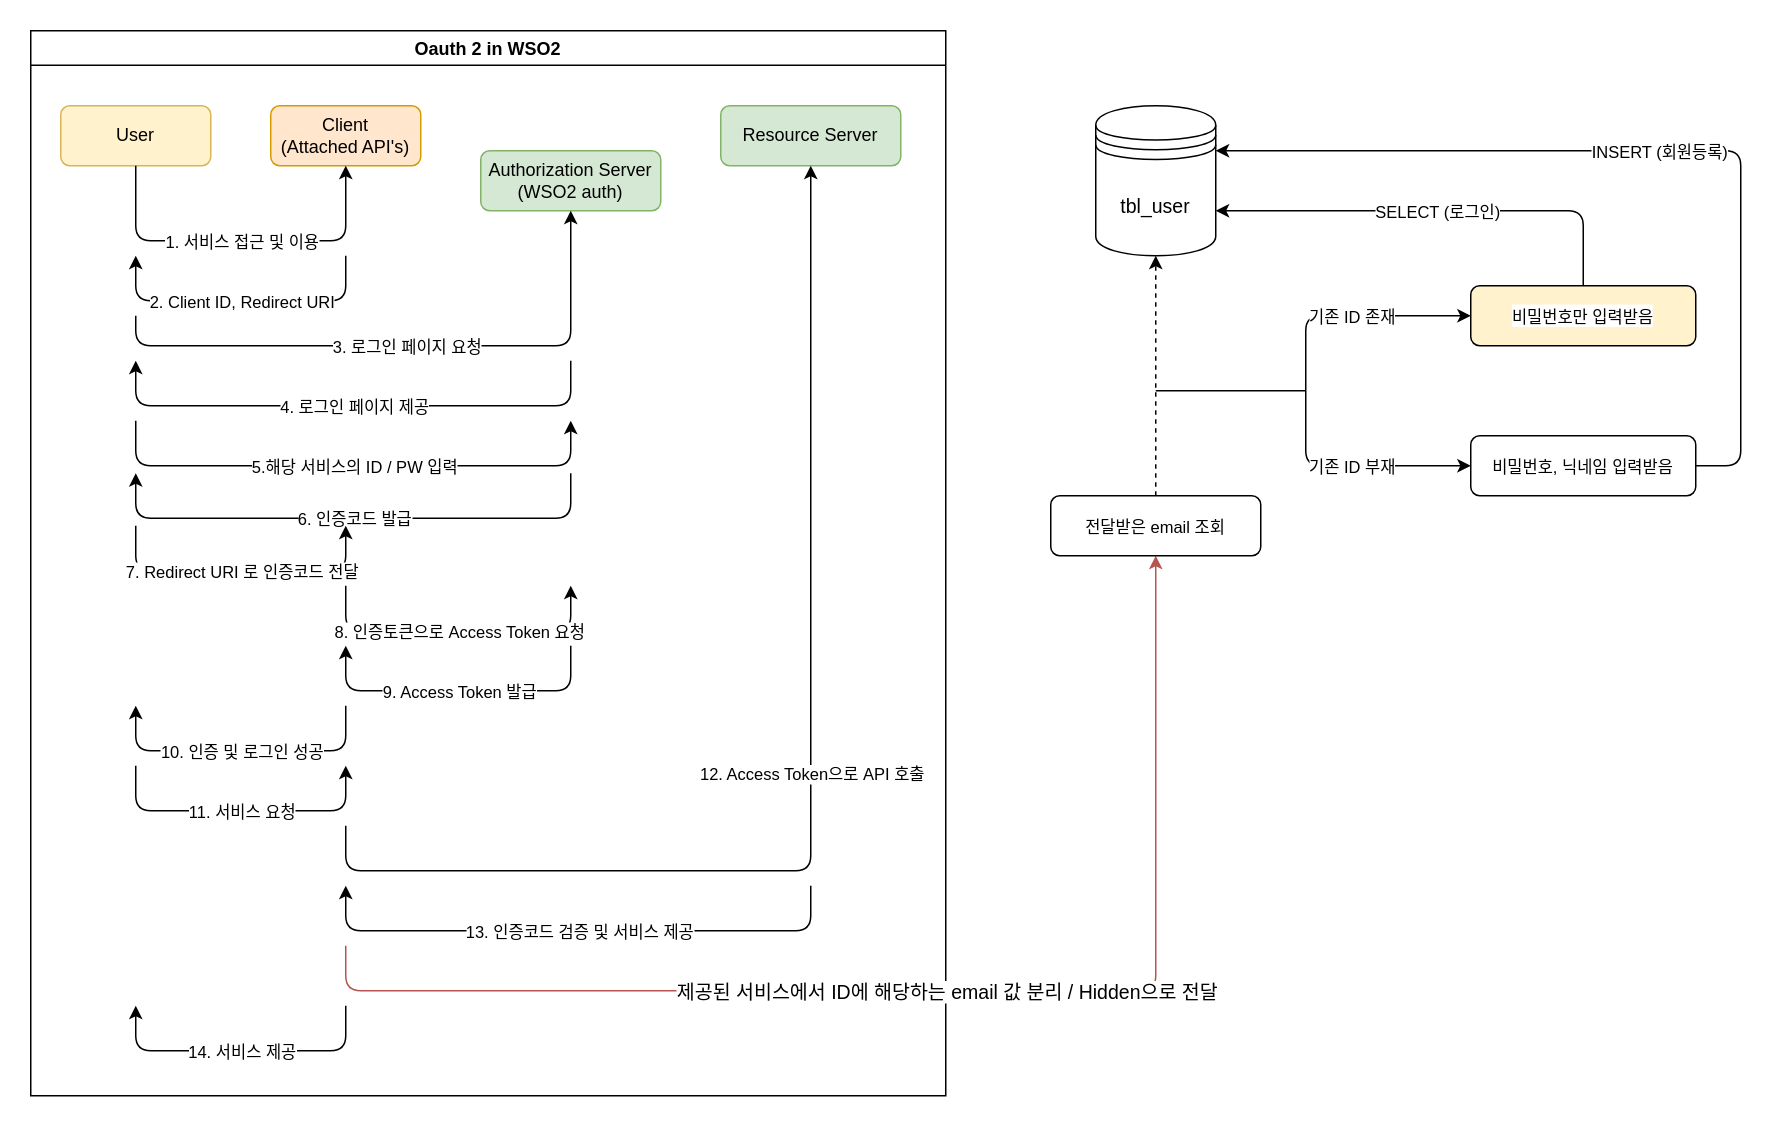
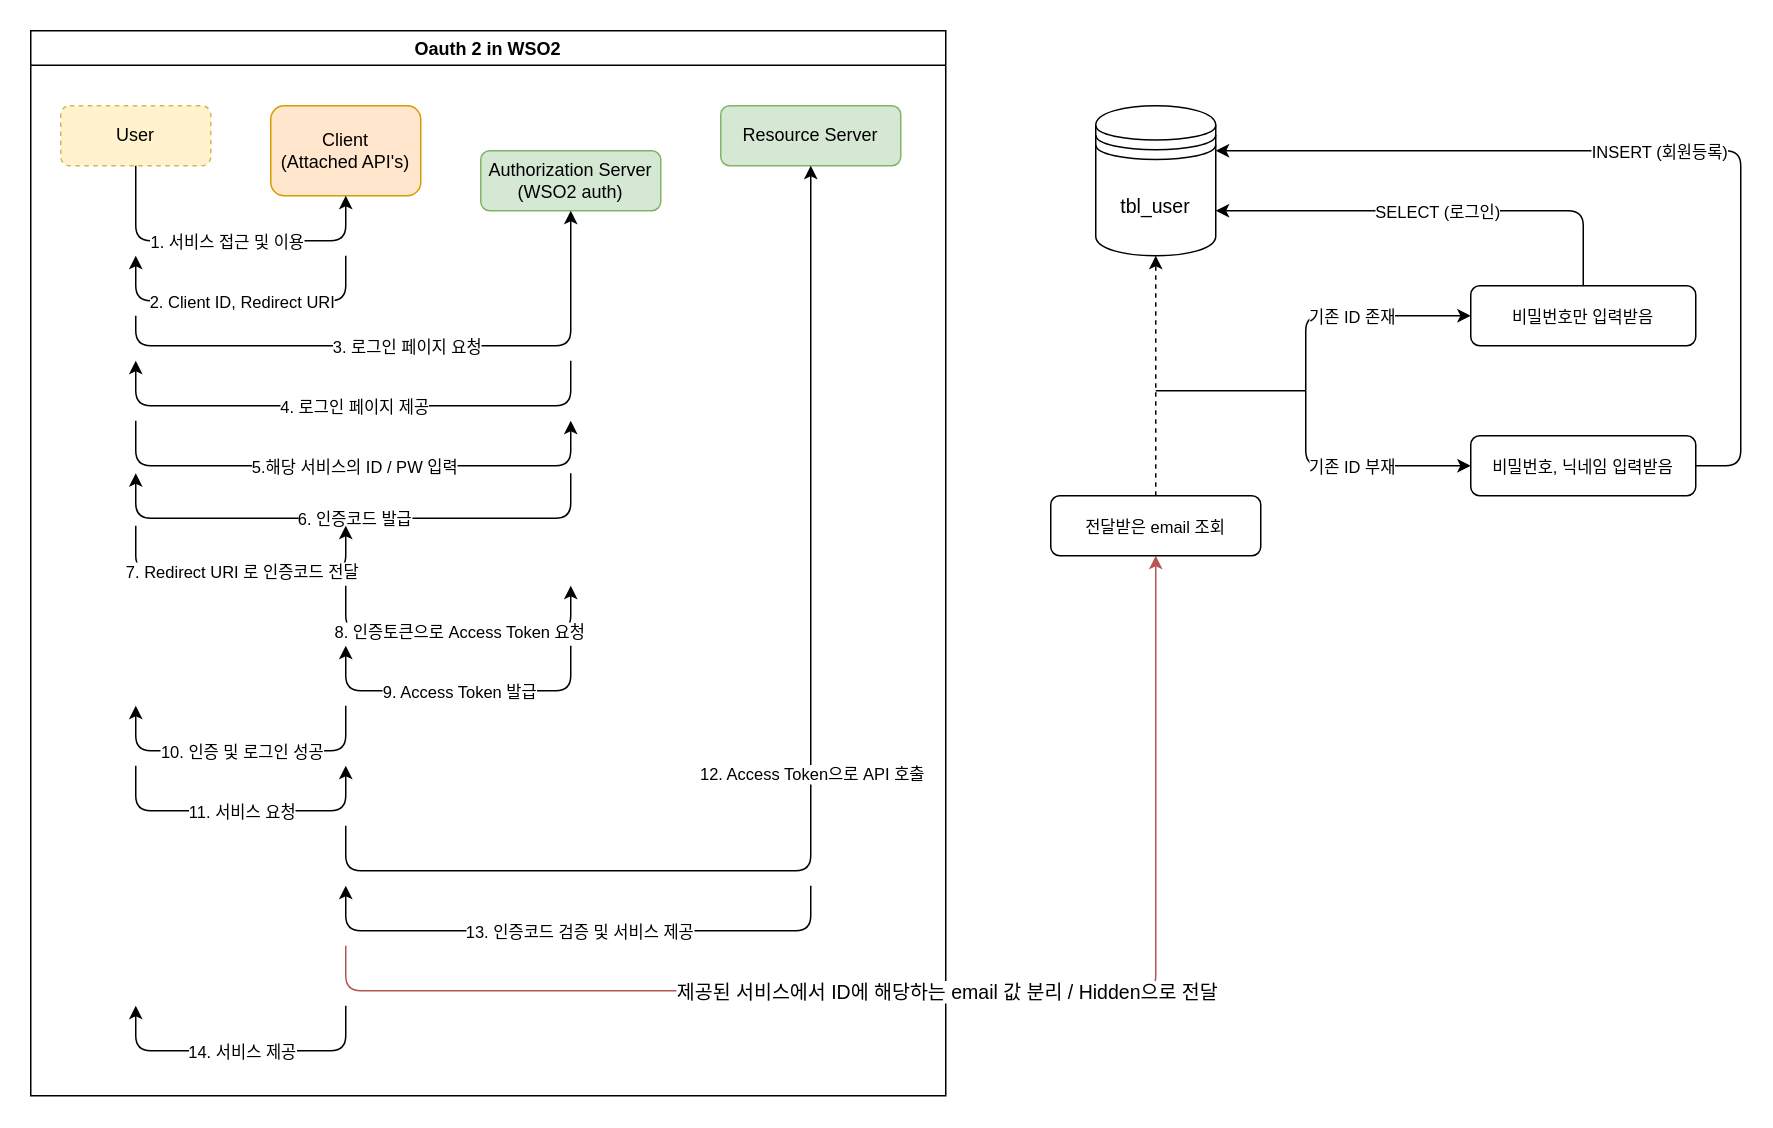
node "User": style solid -> dashed
node "Client (Attached API's)": size 150x60 -> 150x90
node "비밀번호만 입력받음": fillcolor #fff2cc -> #ffffff
